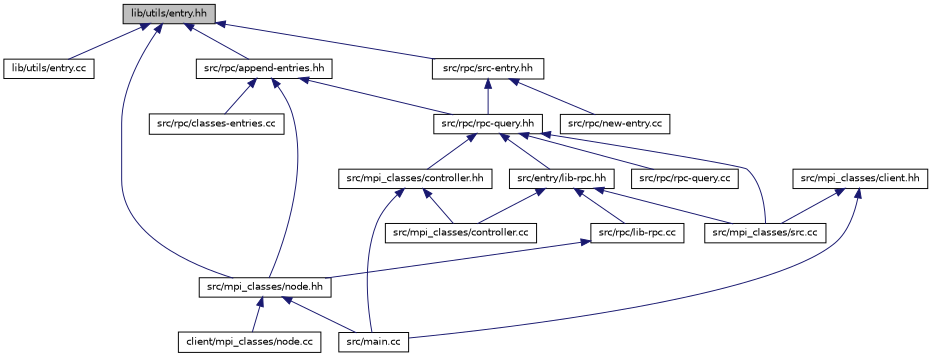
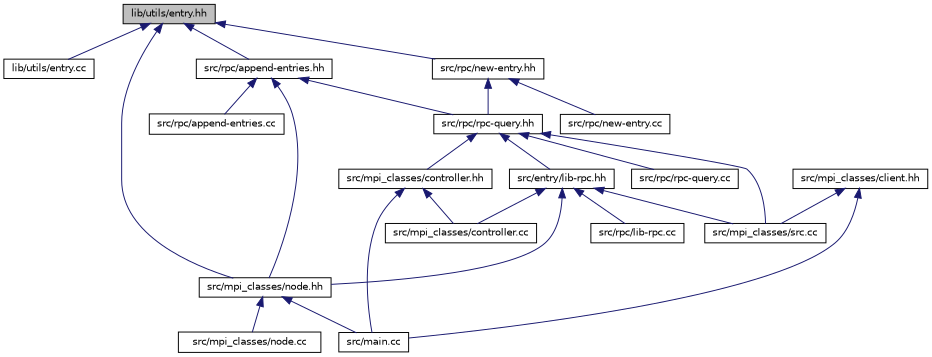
node "src/rpc/src-entry.hh": label "src/rpc/src-entry.hh" -> "src/rpc/new-entry.hh"
node "src/rpc/classes-entries.cc": label "src/rpc/classes-entries.cc" -> "src/rpc/append-entries.cc"
edge "src/mpi_classes/node.hh" -> "src/rpc/lib-rpc.cc": now "src/mpi_classes/node.hh" -> "src/entry/lib-rpc.hh"
node "client/mpi_classes/node.cc": label "client/mpi_classes/node.cc" -> "src/mpi_classes/node.cc"
